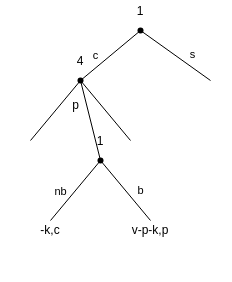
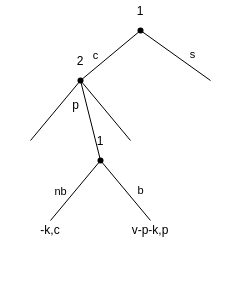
node "4": label "4" -> "2"
